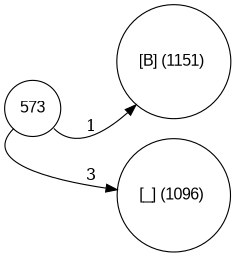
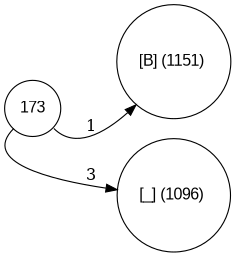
node "573": label "573" -> "173"
